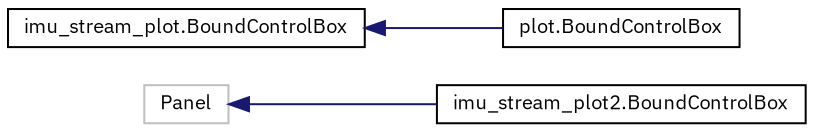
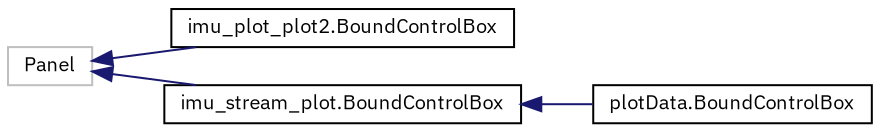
node "plot.BoundControlBox": label "plot.BoundControlBox" -> "plotData.BoundControlBox"
edge "imu_stream_plot.BoundControlBox" -> "Panel": added
node "imu_stream_plot2.BoundControlBox": label "imu_stream_plot2.BoundControlBox" -> "imu_plot_plot2.BoundControlBox"
